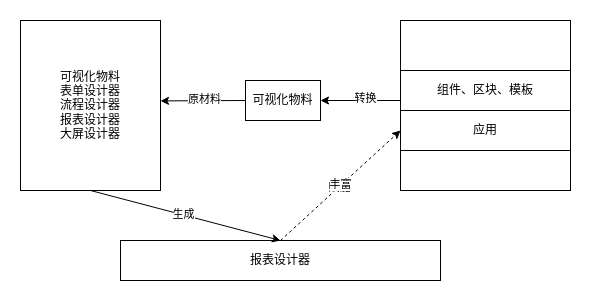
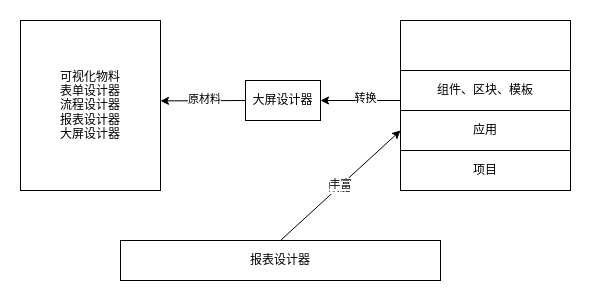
node "可视化物料": label "可视化物料" -> "大屏设计器"
node "项目": added
edge "可视化物料 表单设计器 流程设计器 报表设计器 大屏设计器" -> "报表设计器": removed, label "生成"
edge "报表设计器" -> "应用": style dashed -> solid
